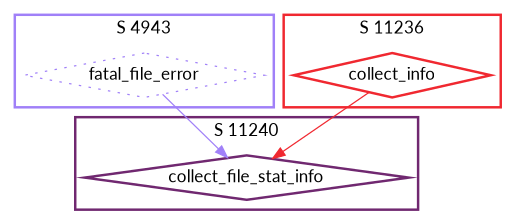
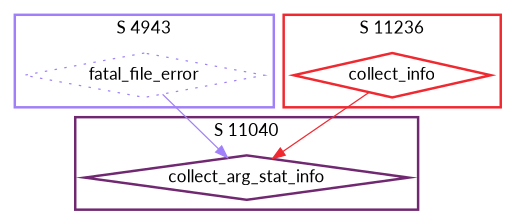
cluster "S 11240": label "S 11240" -> "S 11040"
node "collect_file_stat_info": label "collect_file_stat_info" -> "collect_arg_stat_info"
